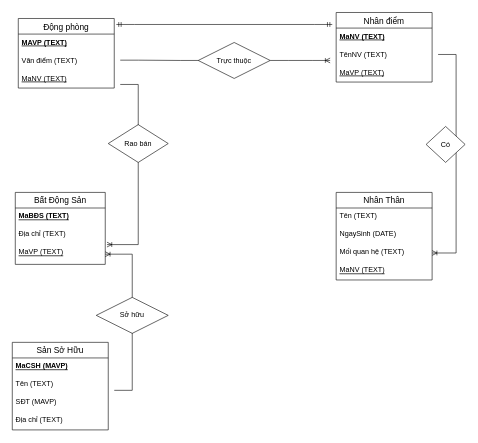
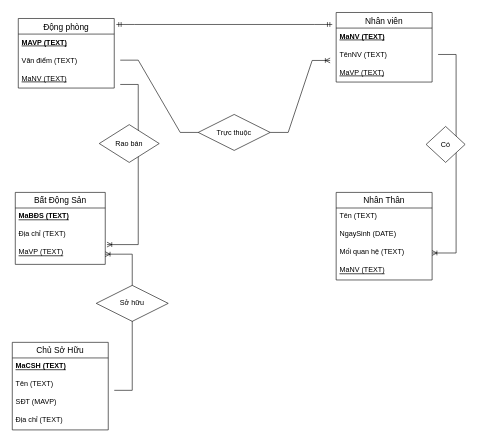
node "Nhân điểm": label "Nhân điểm" -> "Nhân viên"
node "Trực thuộc": moved (234, 60) -> (234, 132)
node "Rao bán": moved (138, 143) -> (129, 143)
node "Sở hữu": moved (132, 315) -> (132, 303)
node "Sản Sở Hữu": label "Sản Sở Hữu" -> "Chủ Sở Hữu"
node "MaCSH (MAVP)": label "MaCSH (MAVP)" -> "MaCSH (TEXT)"
